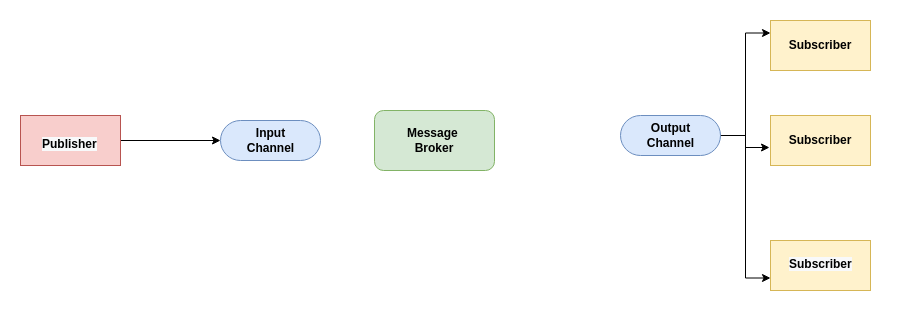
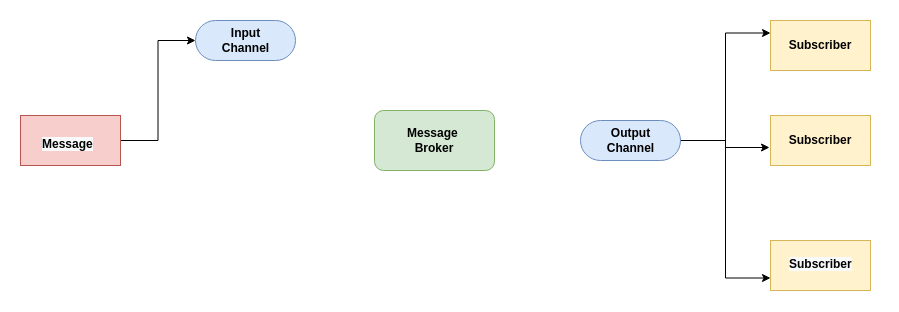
node "Output Channel": moved (671, 136) -> (631, 141)
node "Input Channel": moved (271, 141) -> (246, 41)
node "Publisher": label "Publisher" -> "Message"
